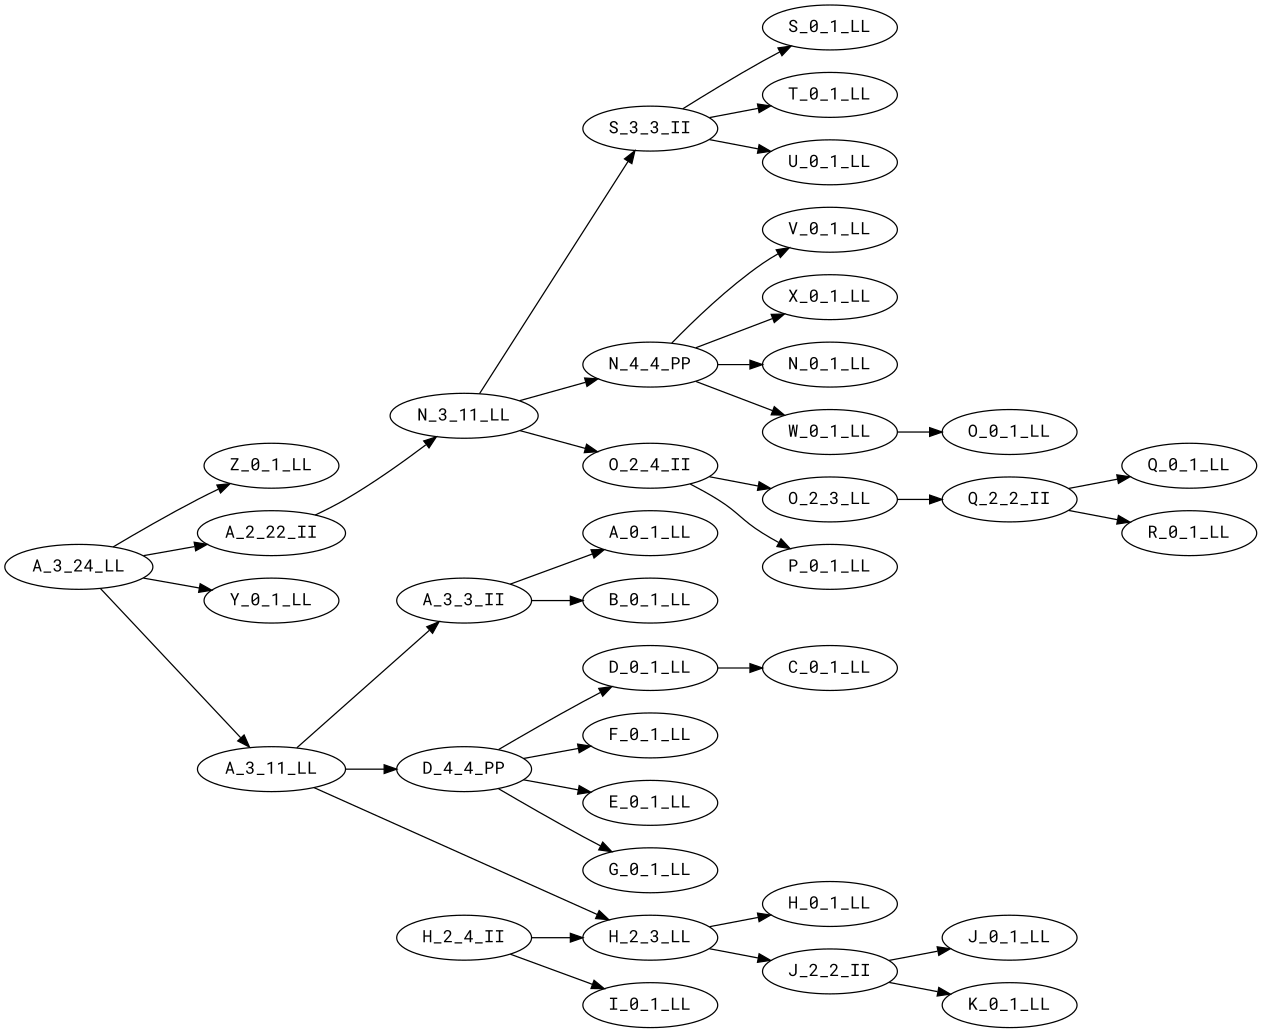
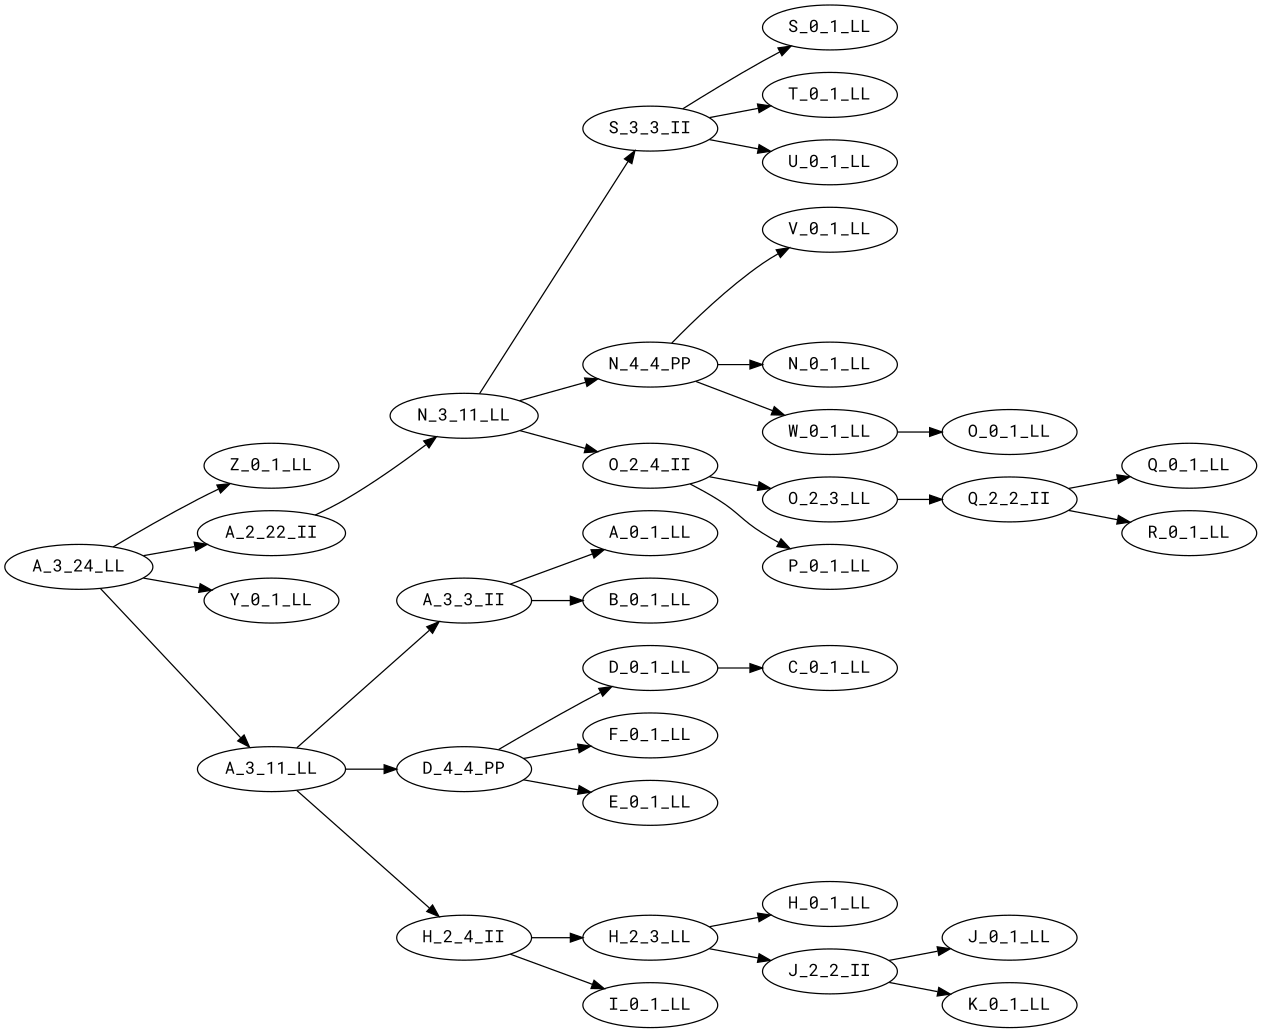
node "X_0_1_LL": removed
edge "A_3_11_LL" -> "H_2_3_LL": now "A_3_11_LL" -> "H_2_4_II"
node "G_0_1_LL": removed
